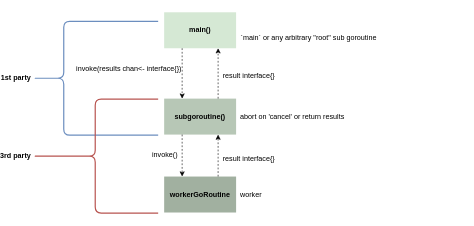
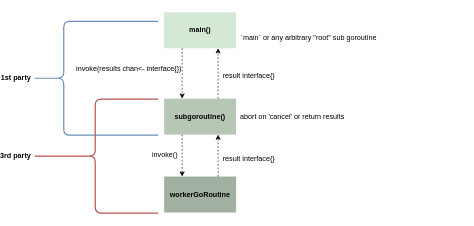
node "worker": removed
